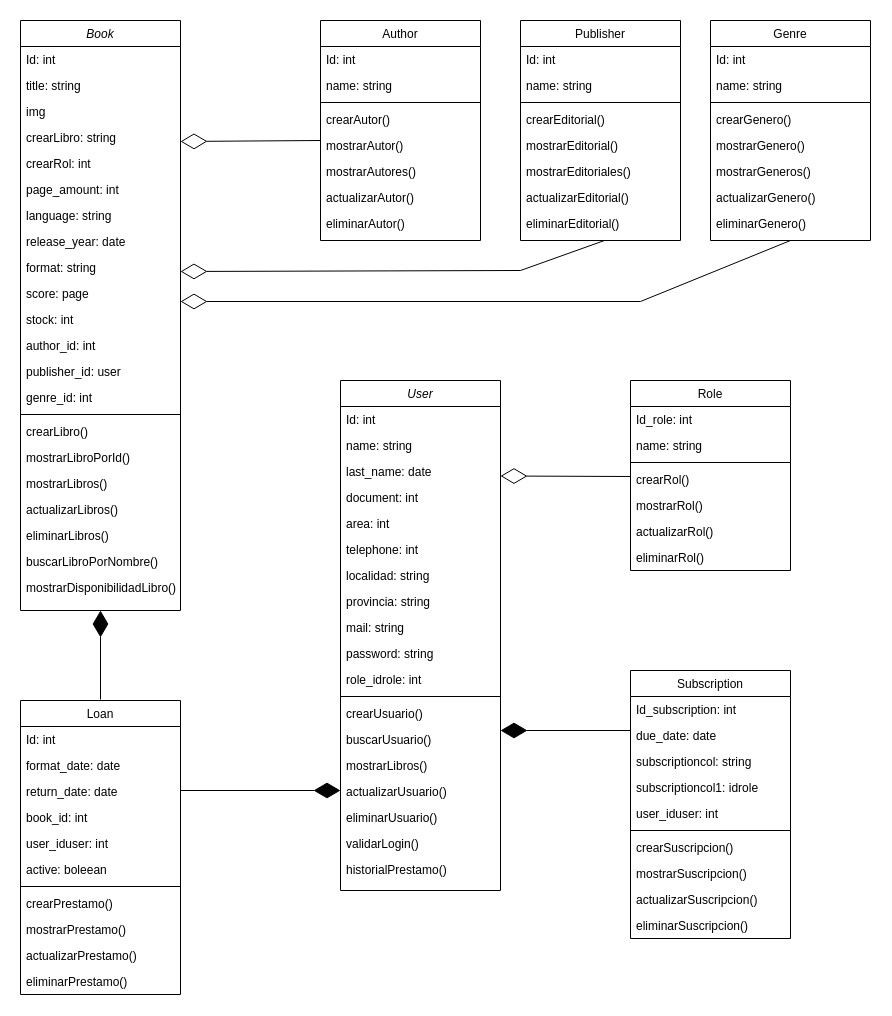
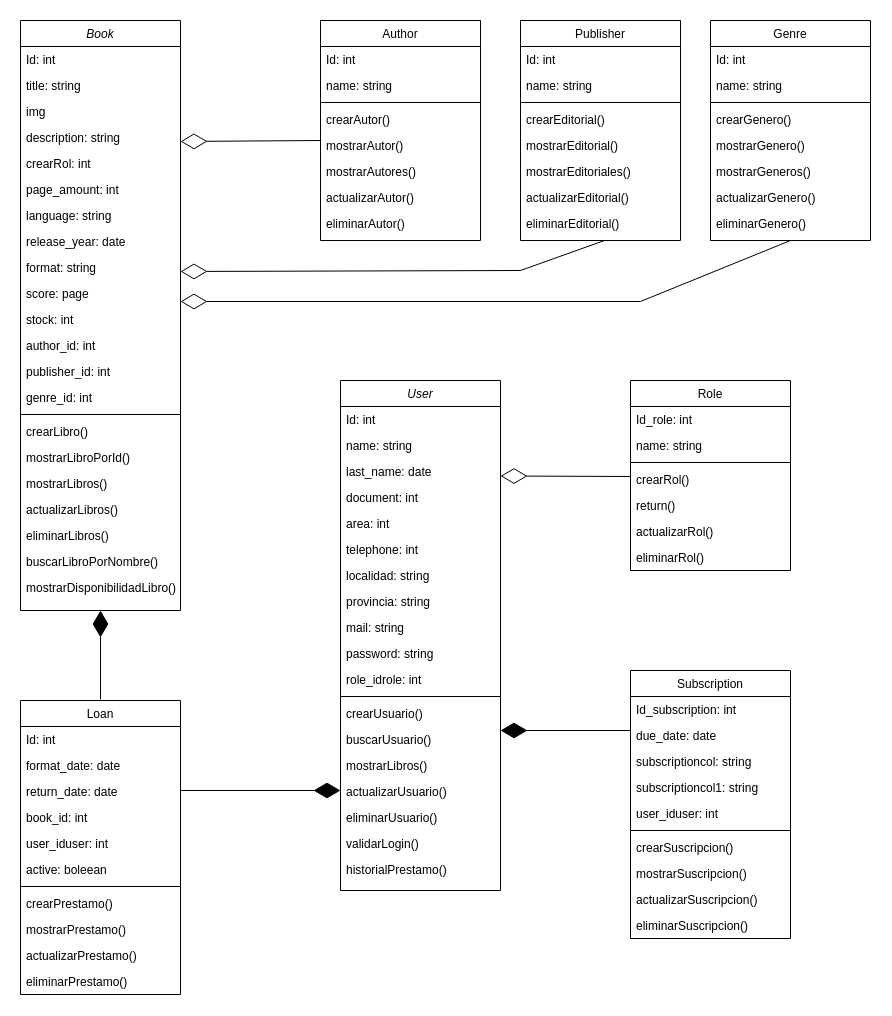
node "crearLibro: string": label "crearLibro: string" -> "description: string"
node "publisher_id: user": label "publisher_id: user" -> "publisher_id: int"
node "mostrarRol()": label "mostrarRol()" -> "return()"
node "subscriptioncol1: idrole": label "subscriptioncol1: idrole" -> "subscriptioncol1: string"
